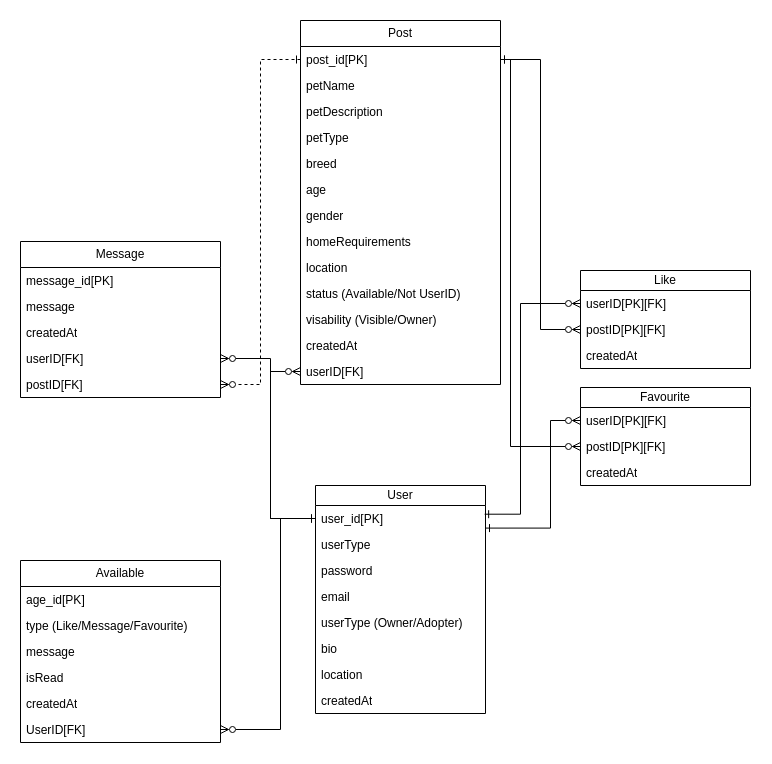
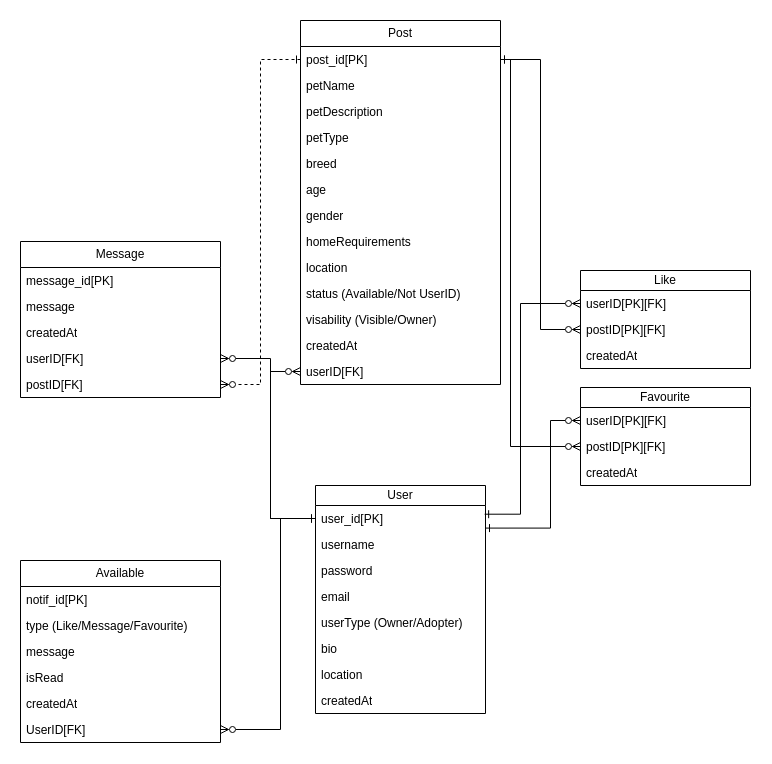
node "userType": label "userType" -> "username"
node "age_id[PK]": label "age_id[PK]" -> "notif_id[PK]"
